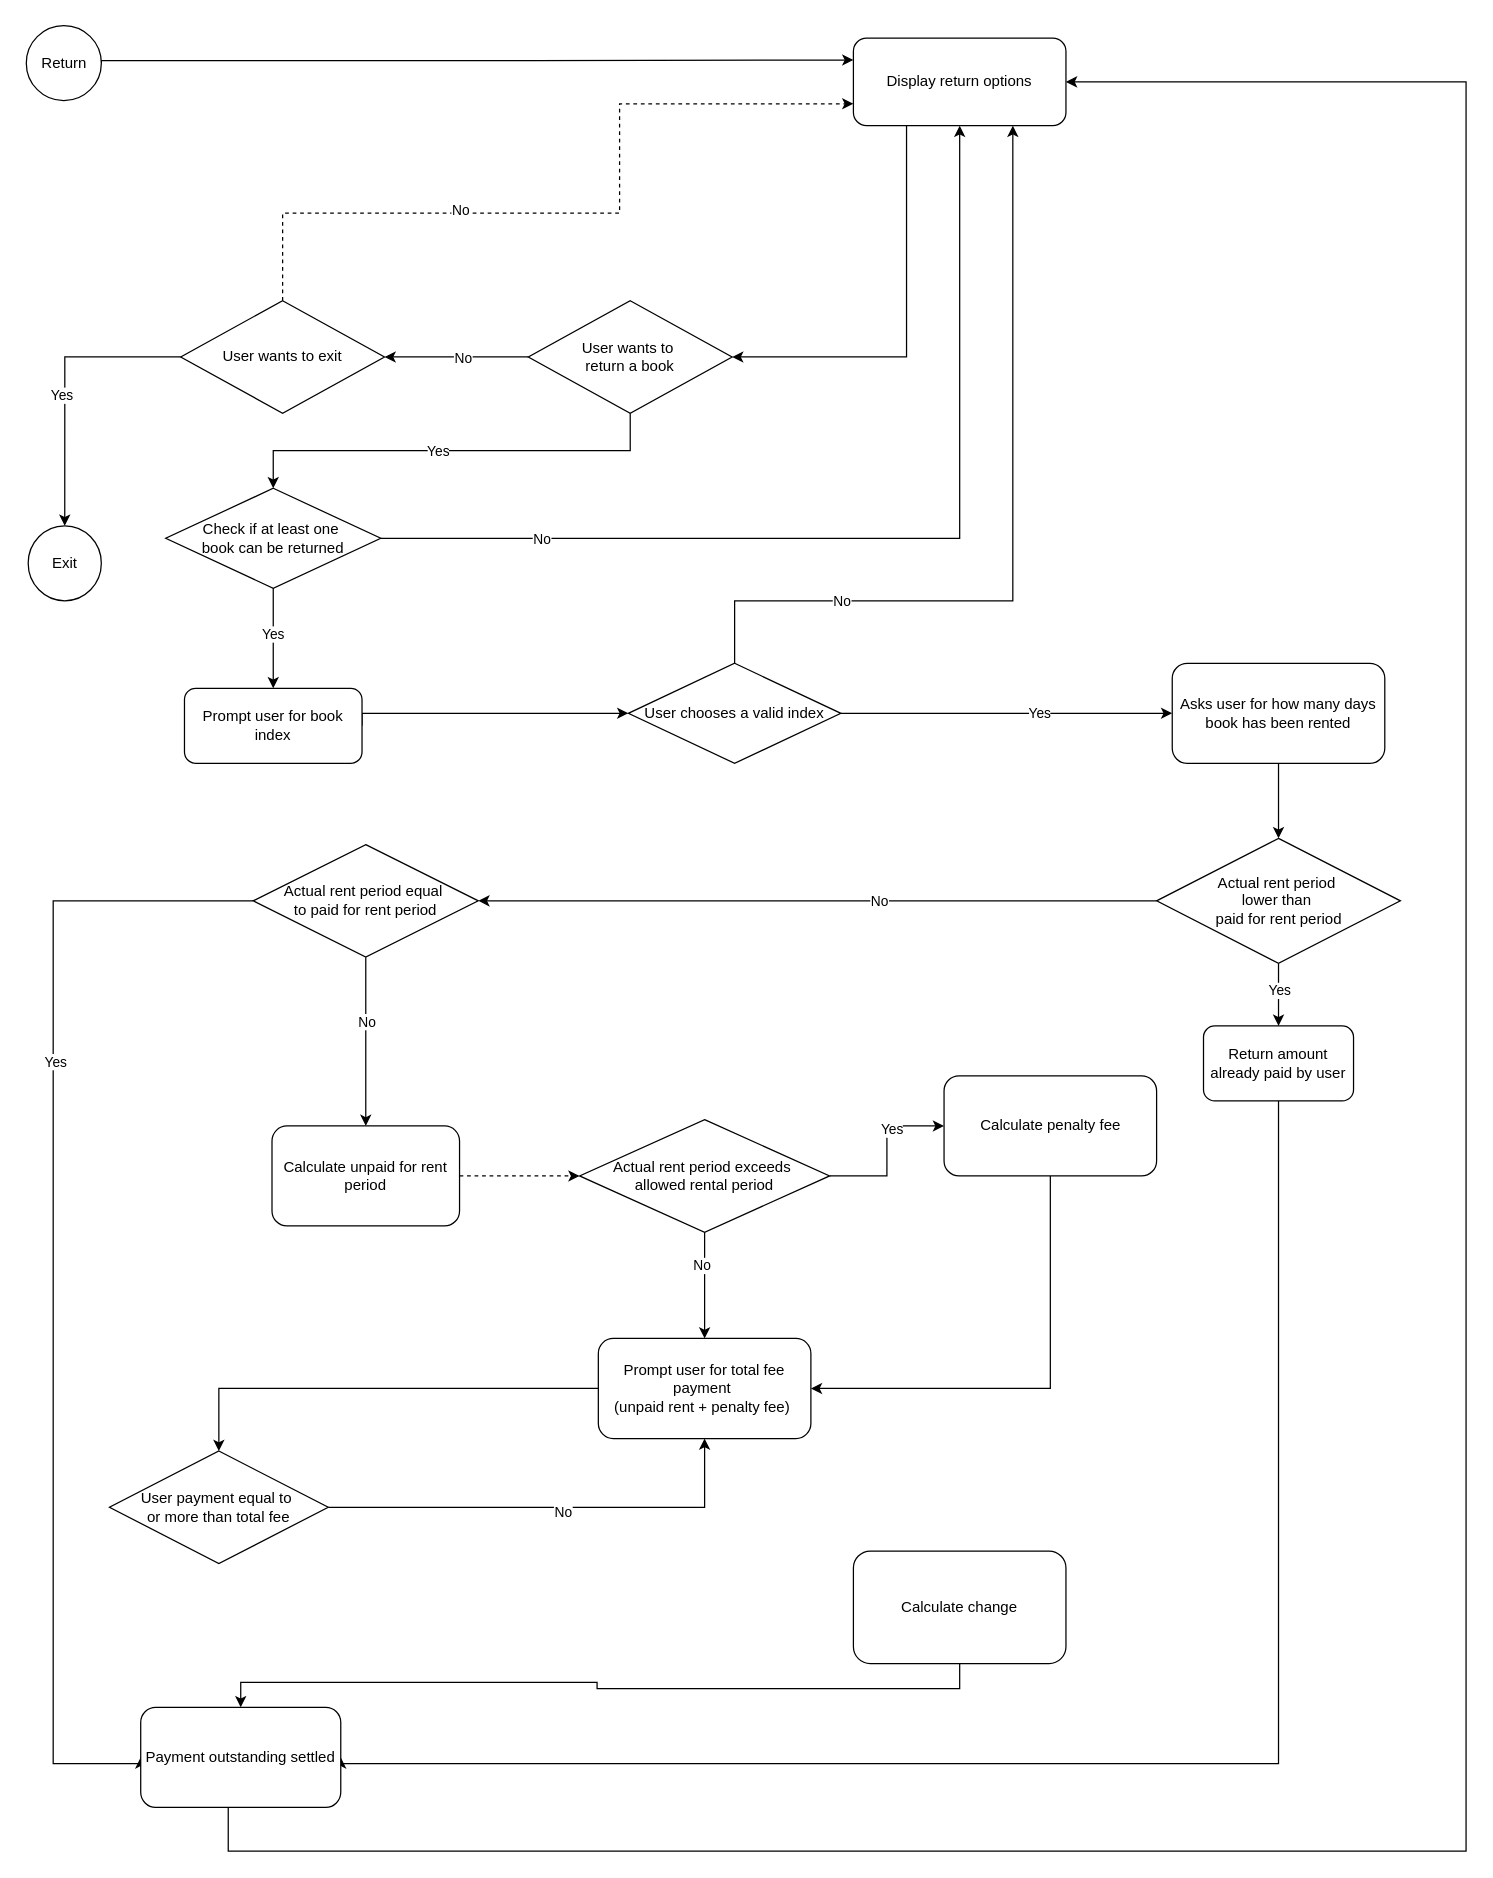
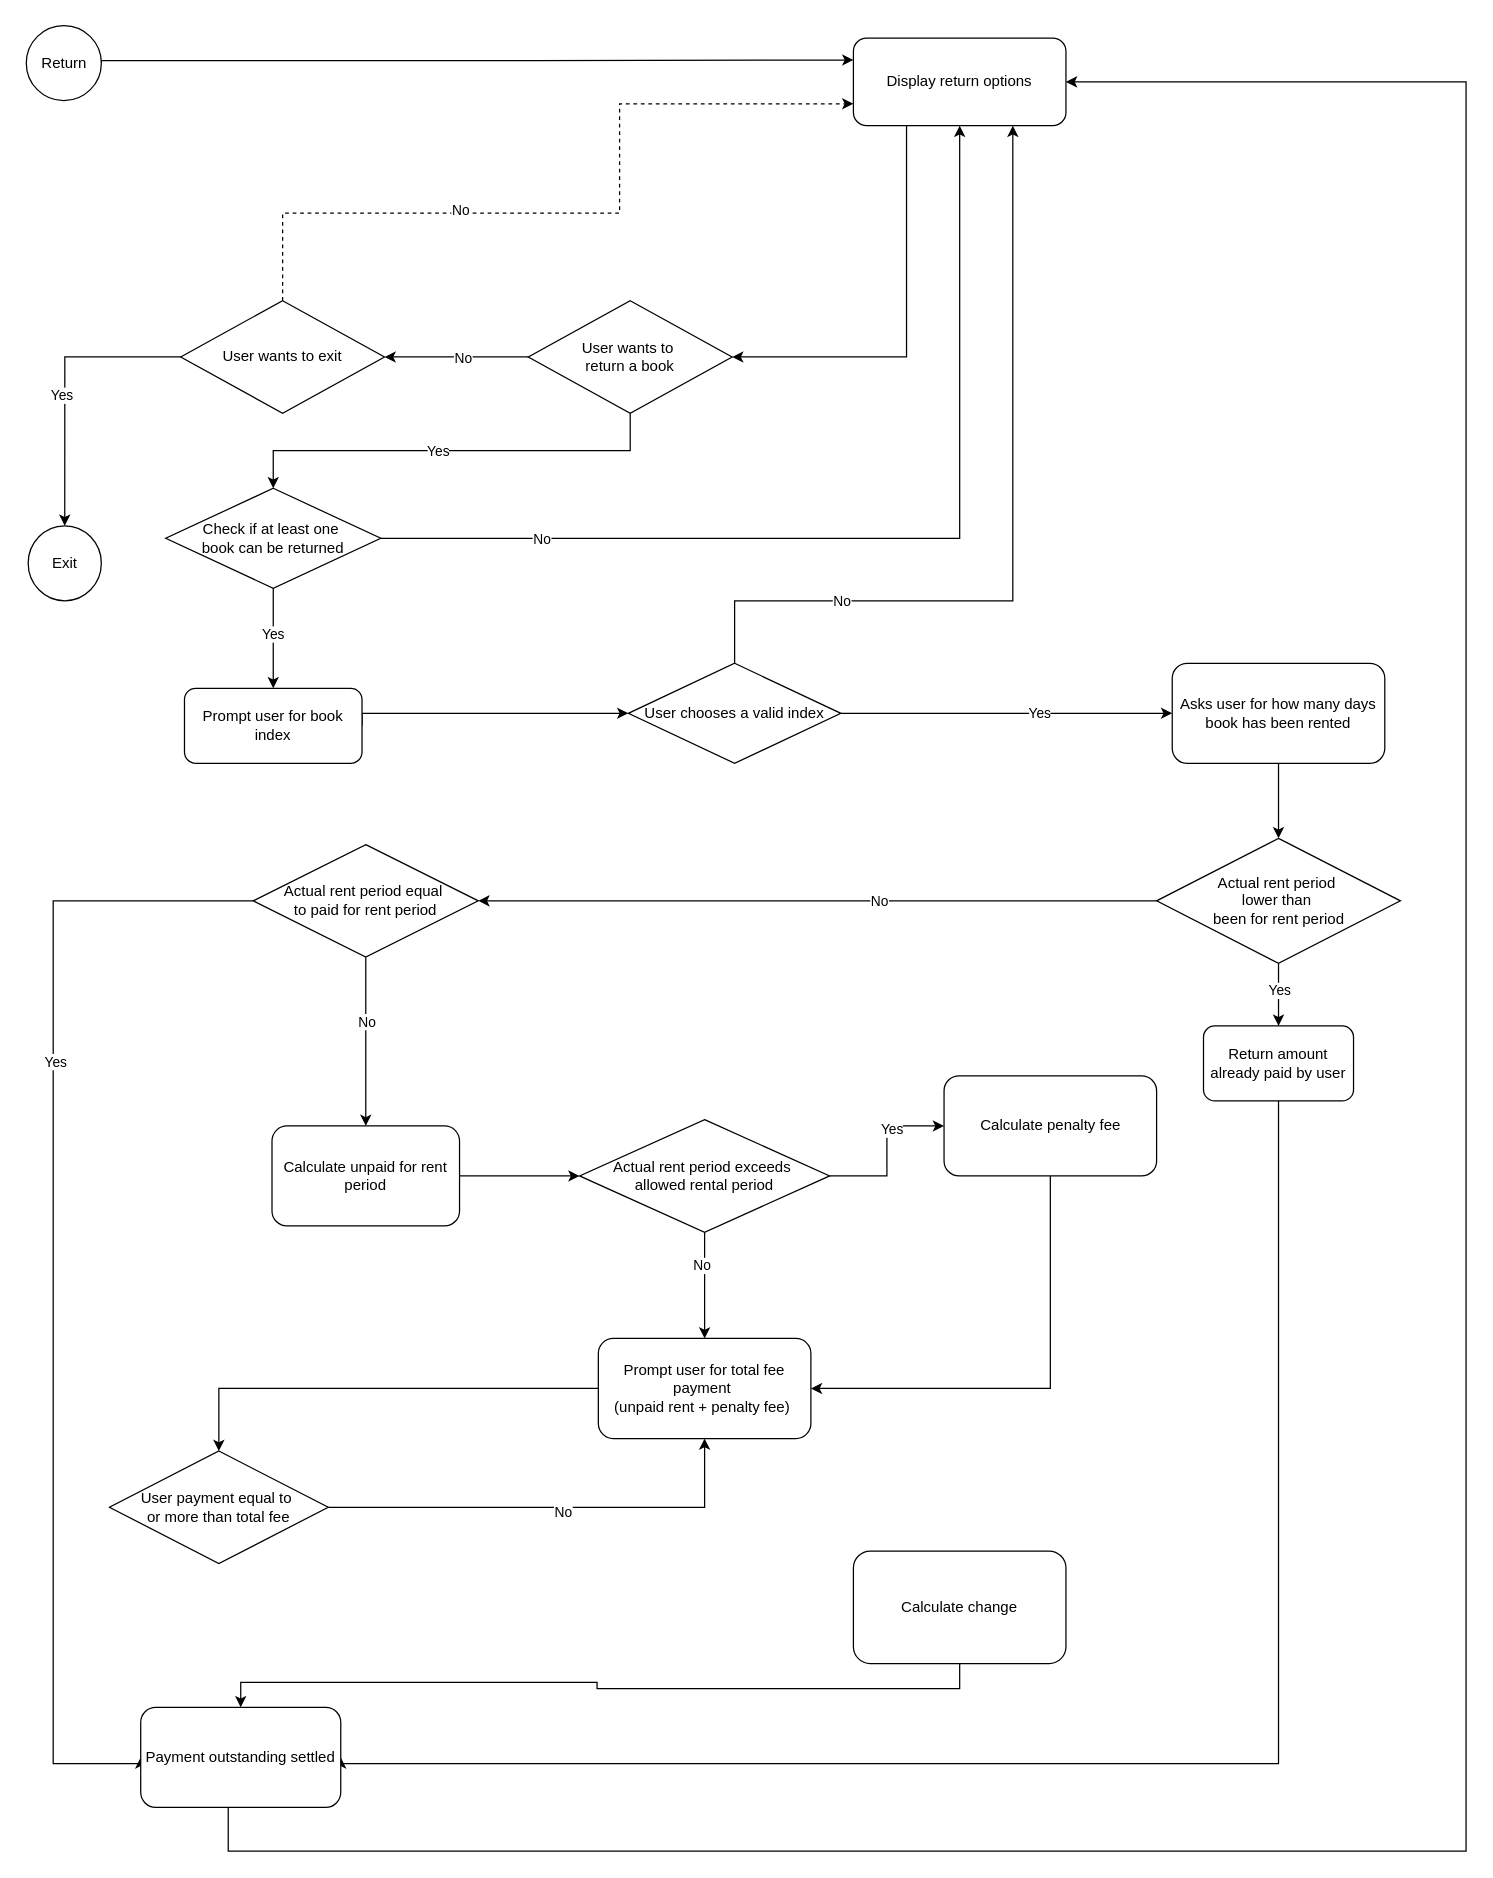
node "Actual rent period lower than paid for rent period": label "Actual rent period lower than paid for rent period" -> "Actual rent period lower than been for rent period"
edge "Calculate unpaid for rent period" -> "Actual rent period exceeds allowed rental period": style dashed -> solid
